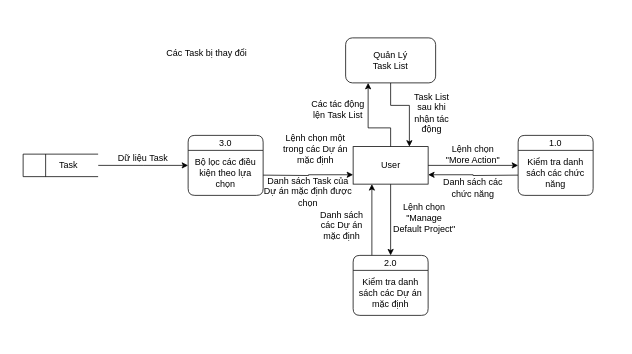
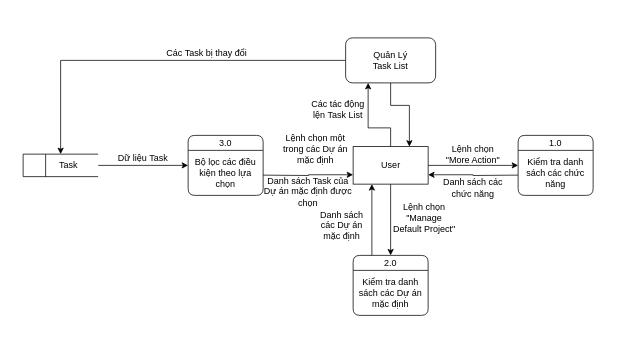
edge "Quản Lý Task List" -> "Task": added
node "Task List sau khi nhận tác động": removed
